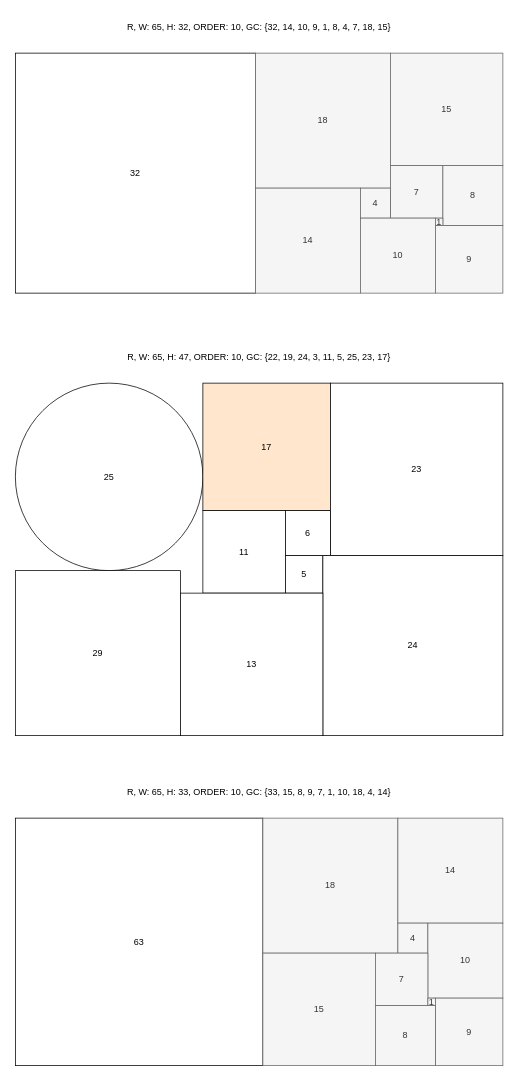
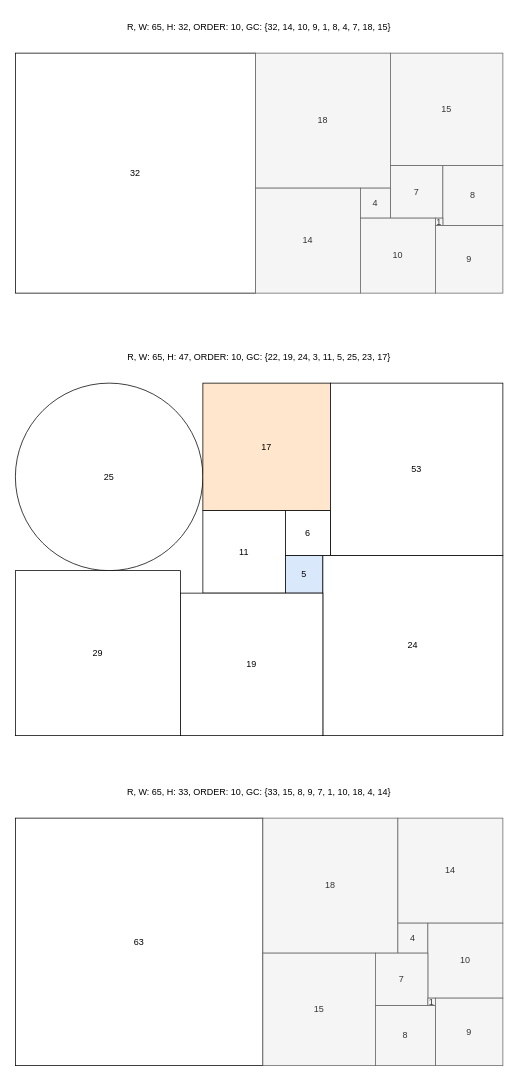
node "23": label "23" -> "53"
node "5": fillcolor #ffffff -> #dae8fc
node "13": label "13" -> "19"
